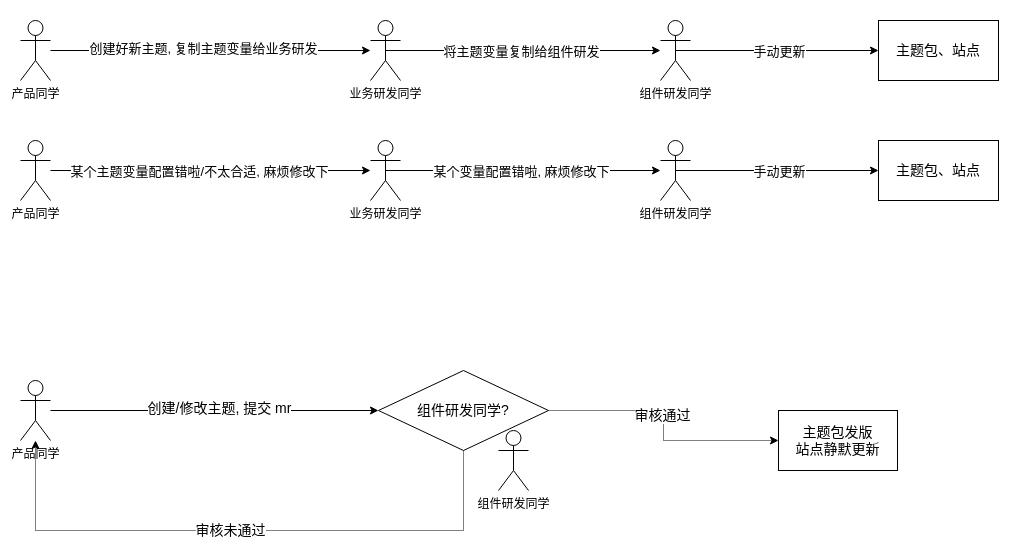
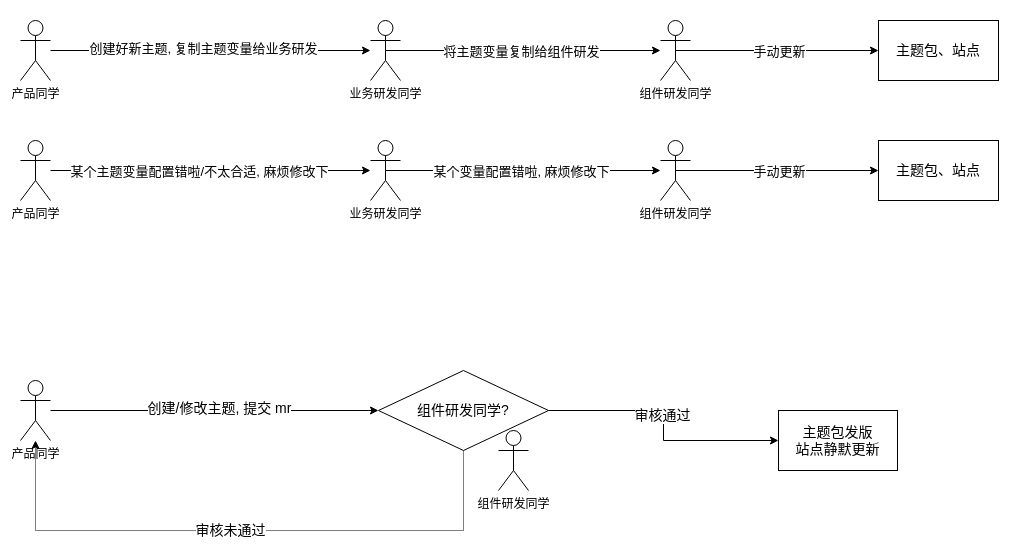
edge "组件研发同学?" -> "主题包发版 站点静默更新": style dashed -> solid
